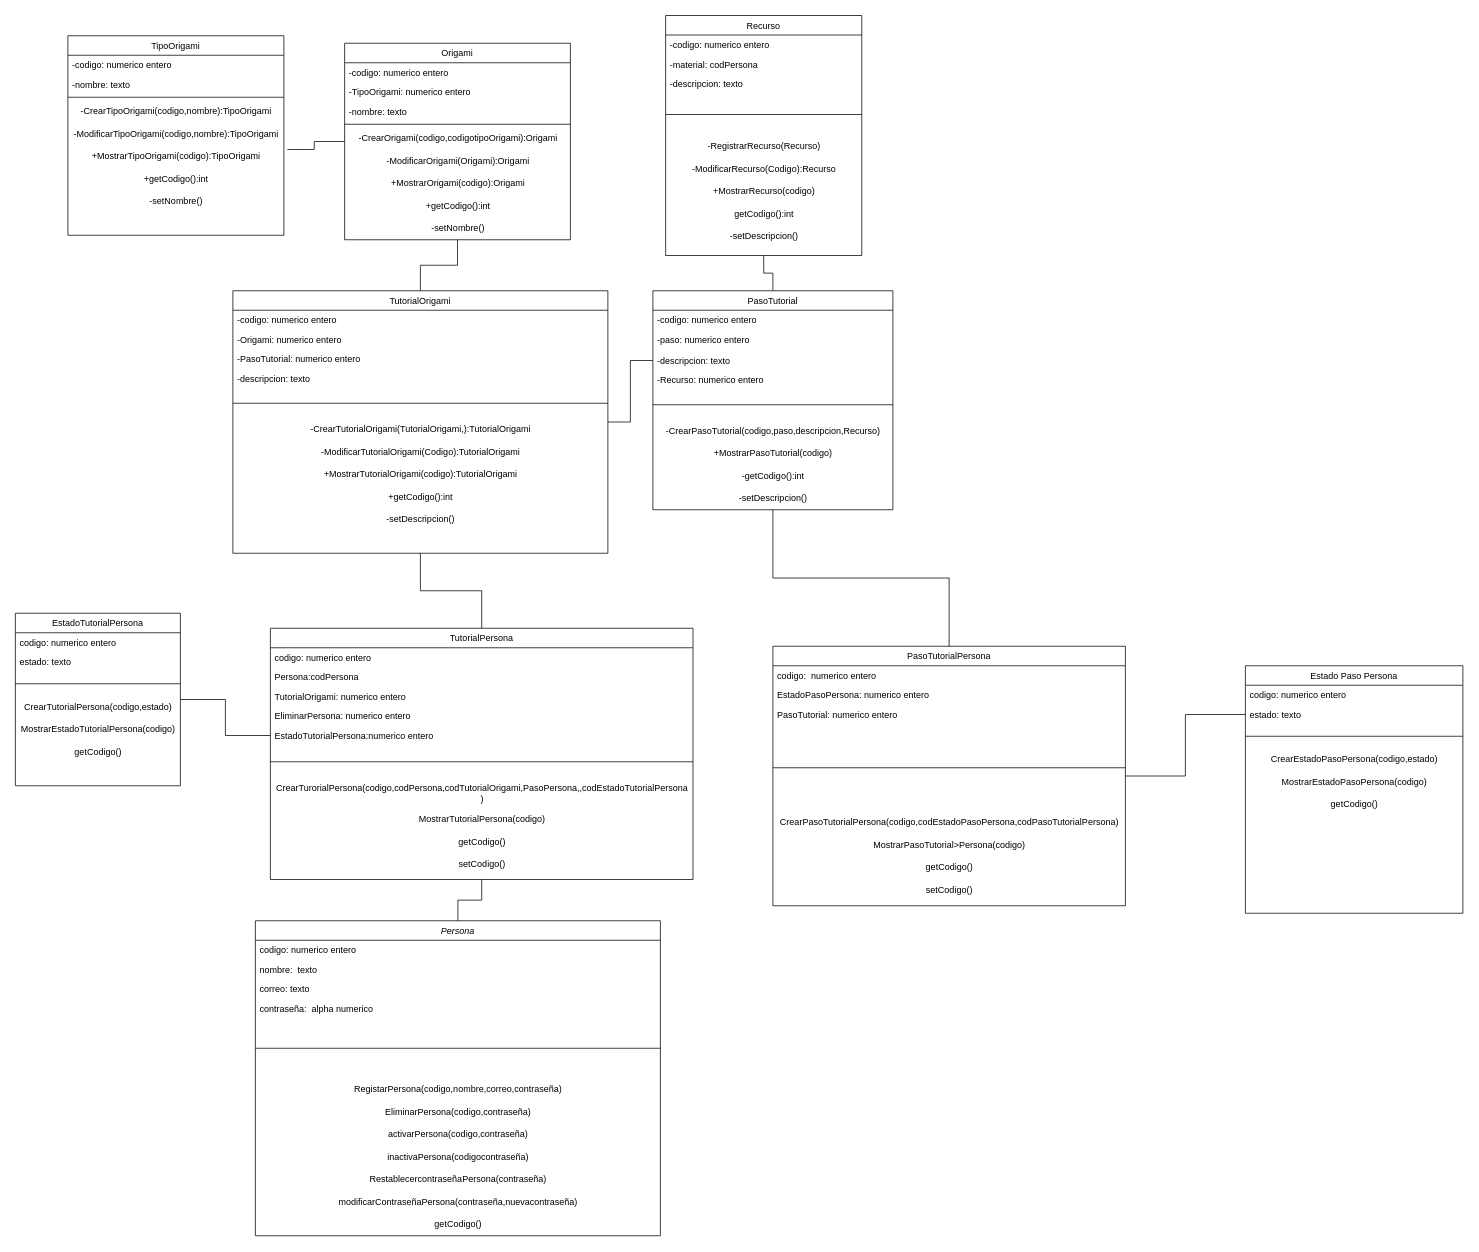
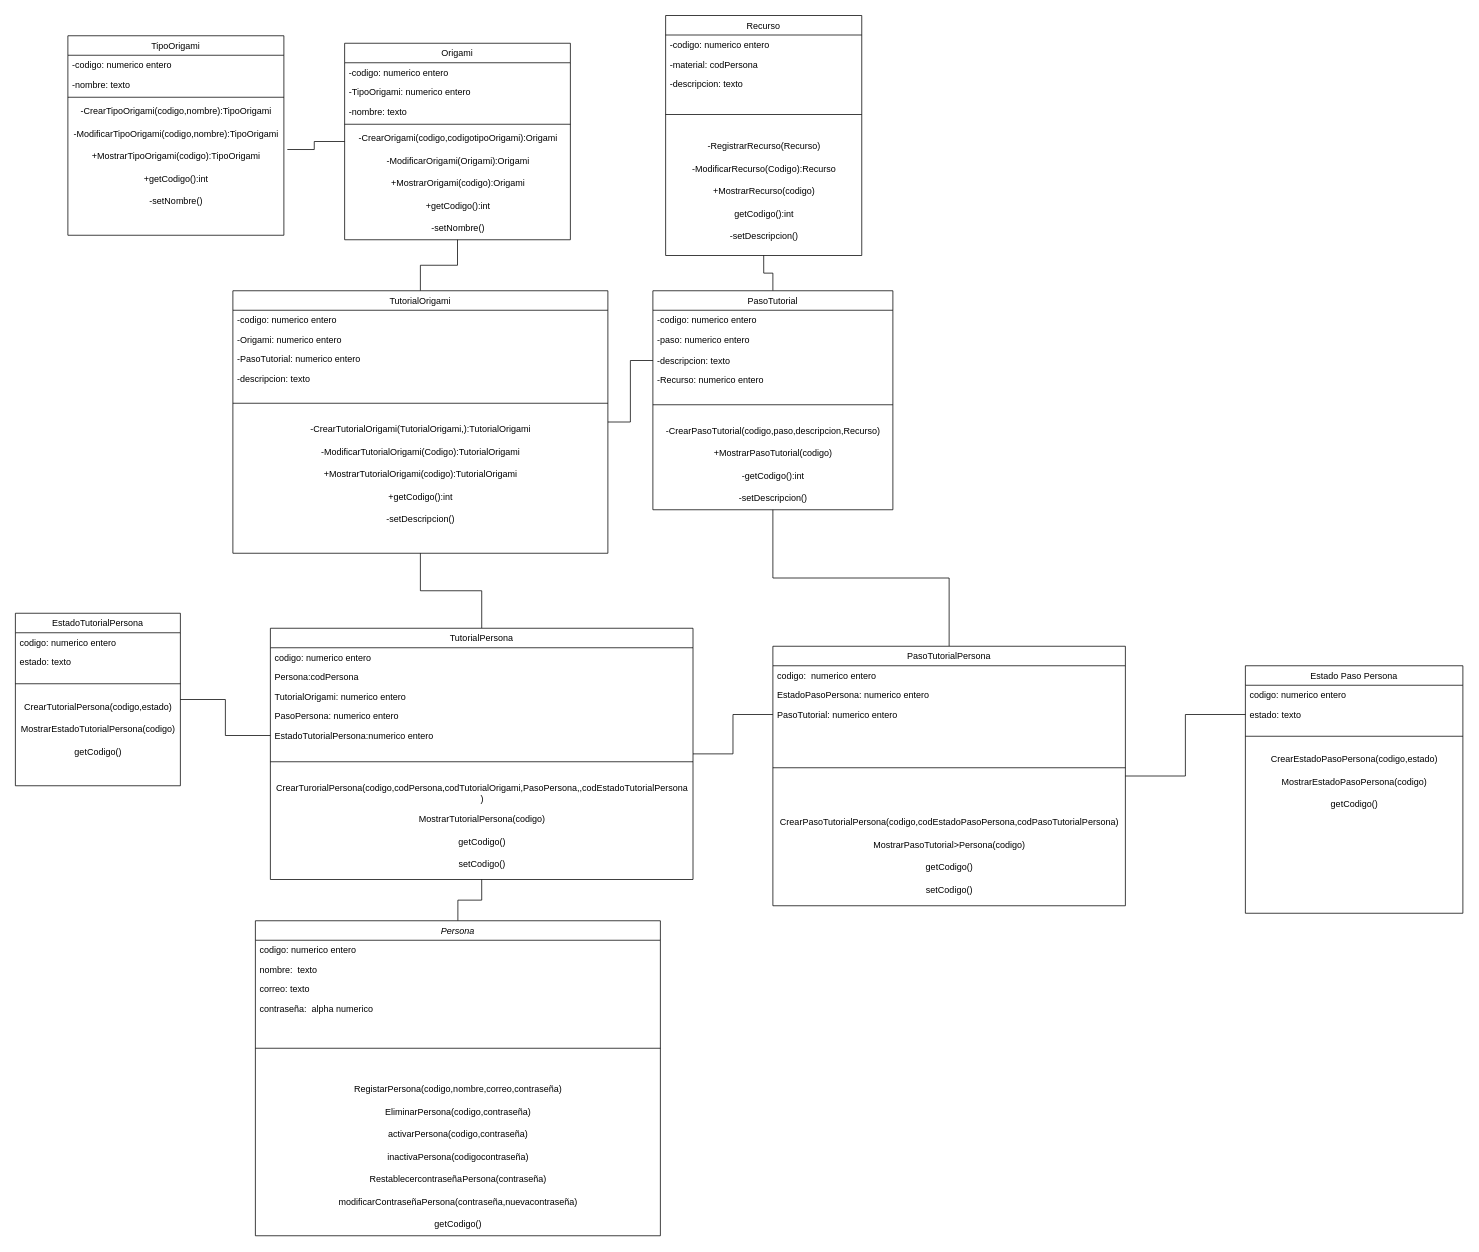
node "EliminarPersona: numerico entero": label "EliminarPersona: numerico entero" -> "PasoPersona: numerico entero"
edge "PasoTutorial: numerico entero" -- "TutorialPersona": added
